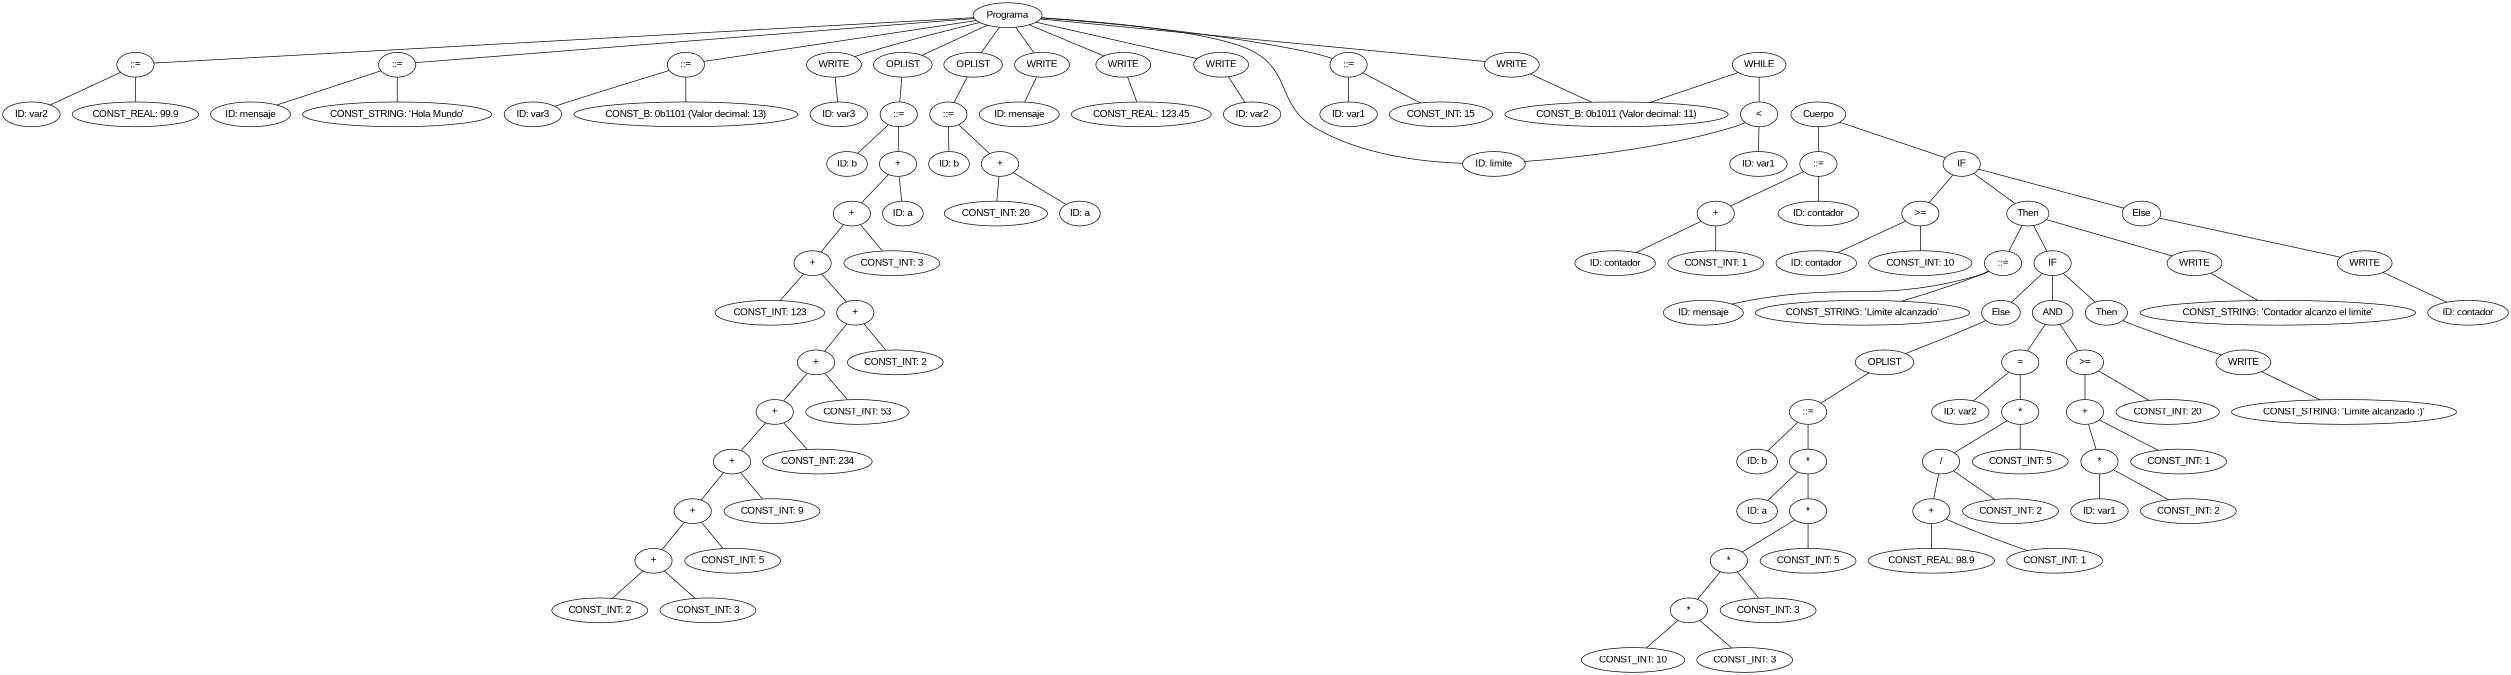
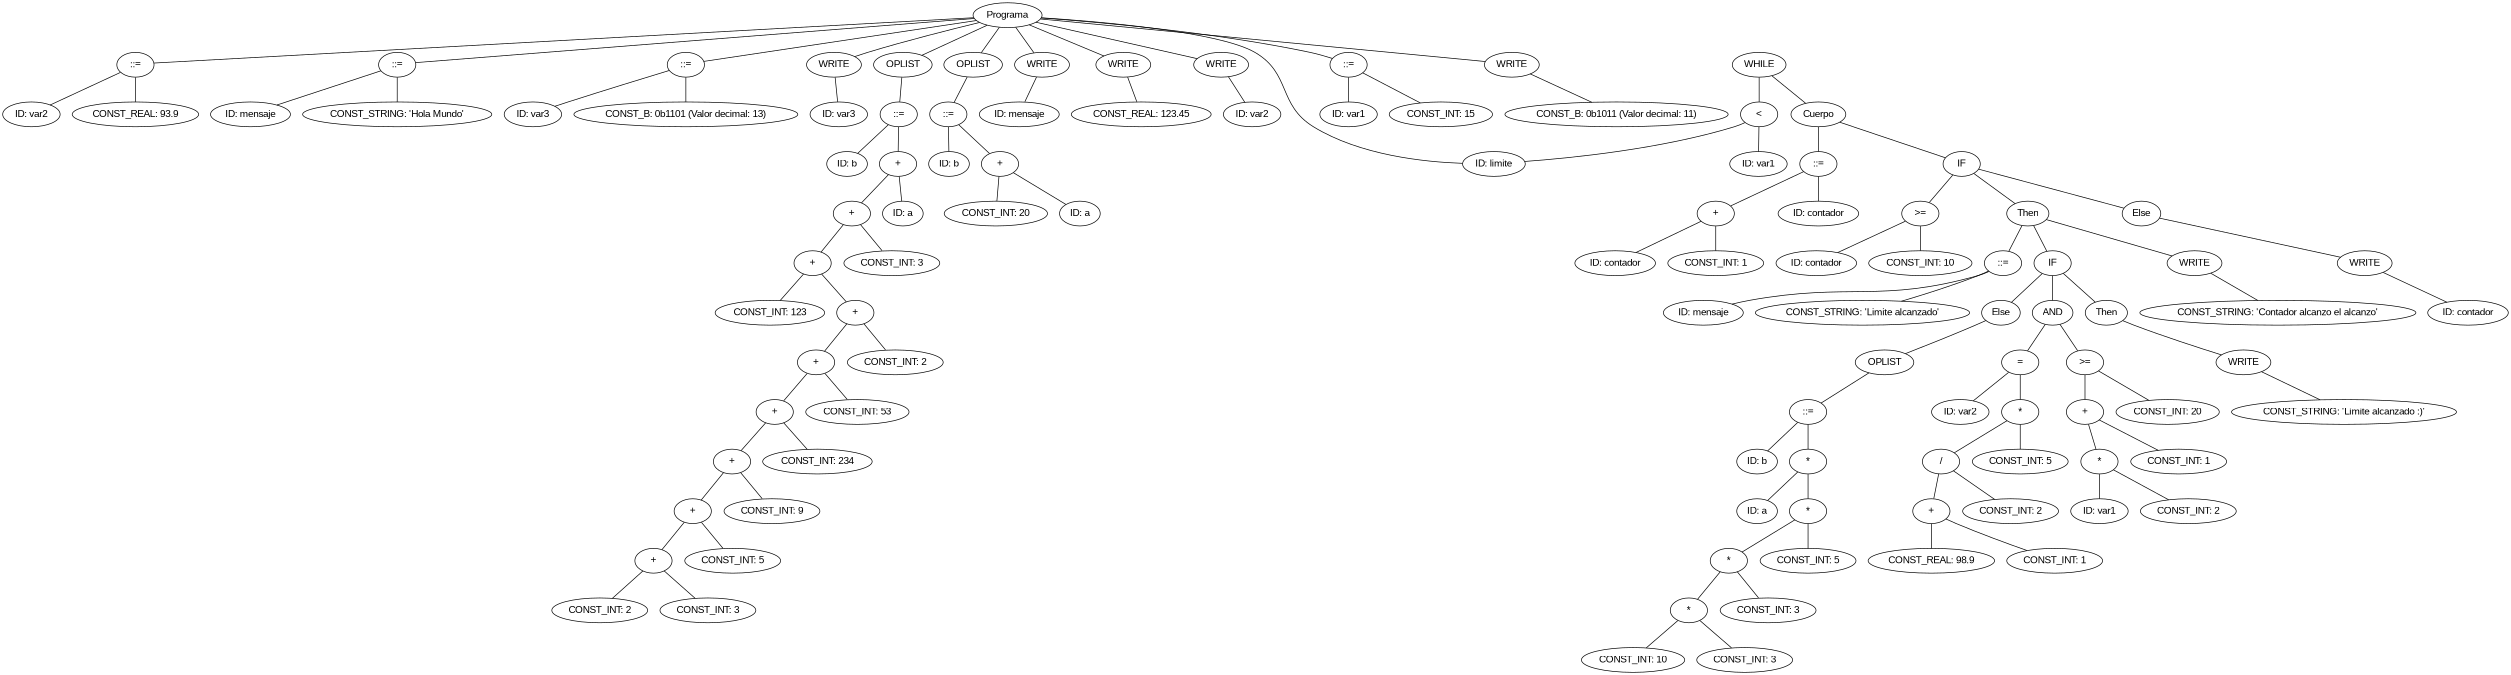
edge "WHILE" -- "CONST_B: 0b1011 (Valor decimal: 11)": now "WHILE" -- "Cuerpo"
node "CONST_REAL: 99.9": label "CONST_REAL: 99.9" -> "CONST_REAL: 93.9"
node "CONST_STRING: 'Contador alcanzo el limite'": label "CONST_STRING: 'Contador alcanzo el limite'" -> "CONST_STRING: 'Contador alcanzo el alcanzo'"
